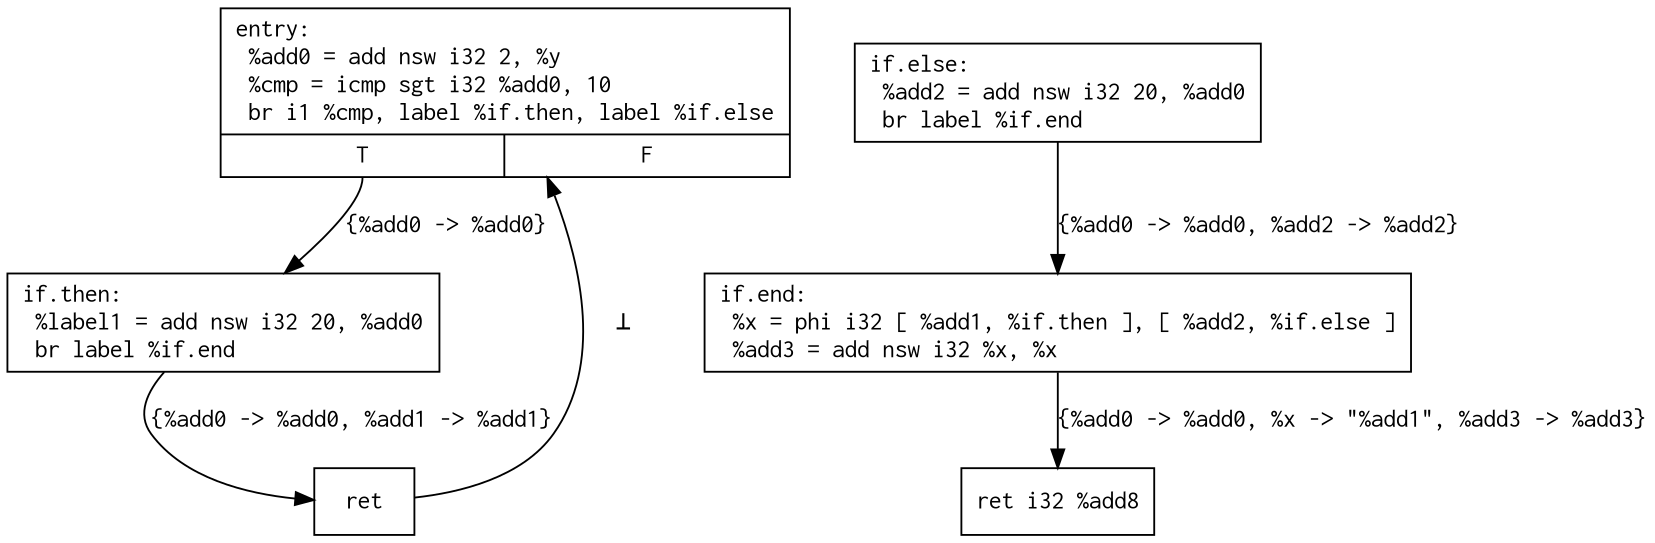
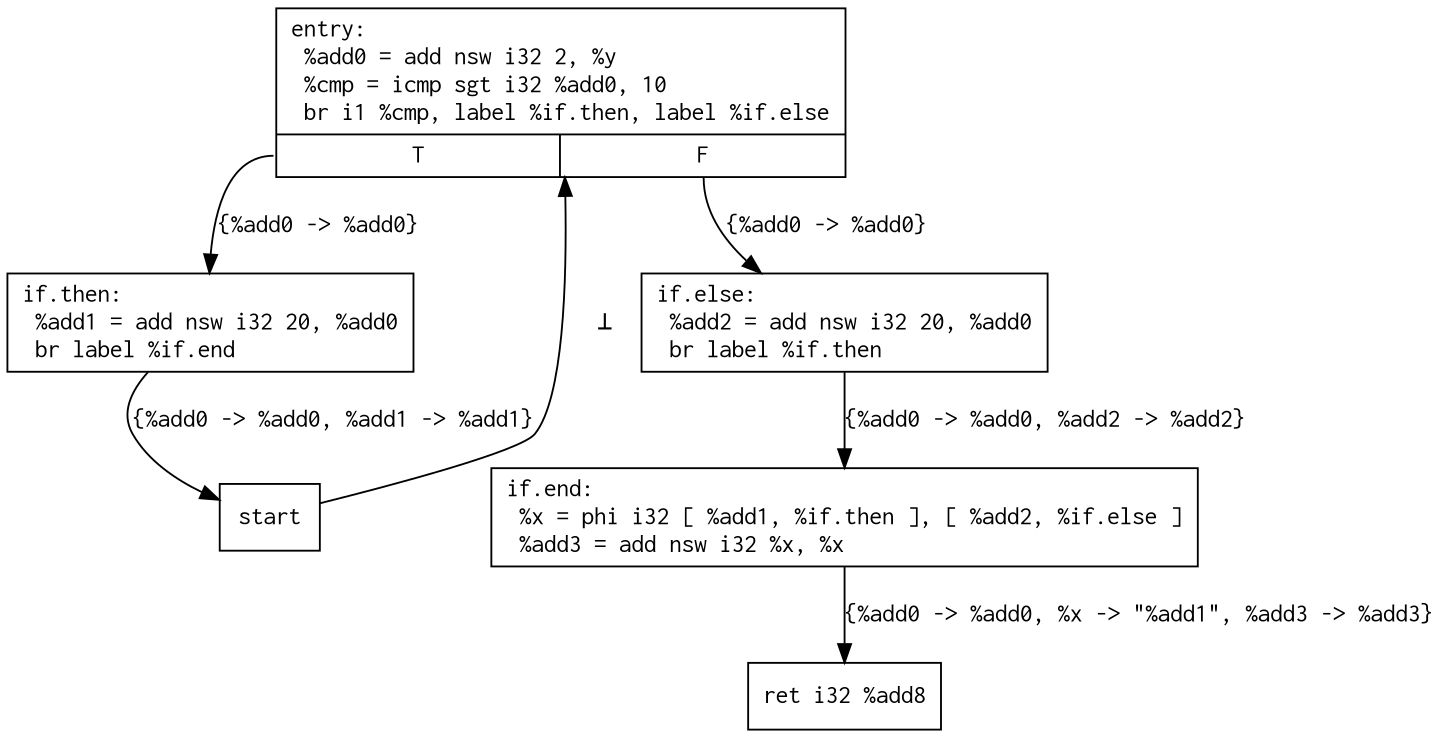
node "if.else:": text "br label %if.end" -> "br label %if.then"
edge "entry:" -> "if.else:": added, label "{%add0 -> %add0}"
node "if.then:": text "%label1 = add nsw i32 20, %add0" -> "%add1 = add nsw i32 20, %add0"
node "ret": label "ret" -> "start"
